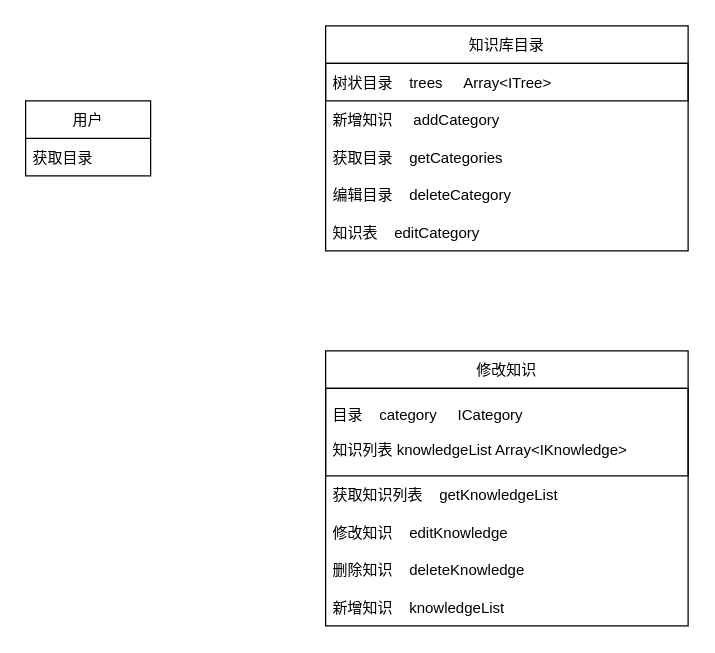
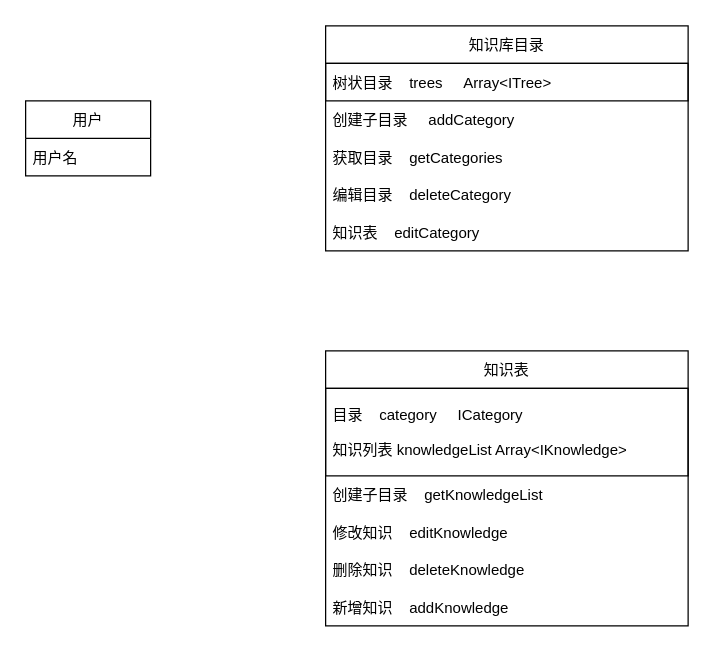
node "新增知识 addCategory": label "新增知识 addCategory" -> "创建子目录 addCategory"
node "获取目录": label "获取目录" -> "用户名"
node "修改知识": label "修改知识" -> "知识表"
node "获取知识列表 getKnowledgeList": label "获取知识列表 getKnowledgeList" -> "创建子目录 getKnowledgeList"
node "新增知识 knowledgeList": label "新增知识 knowledgeList" -> "新增知识 addKnowledge"
